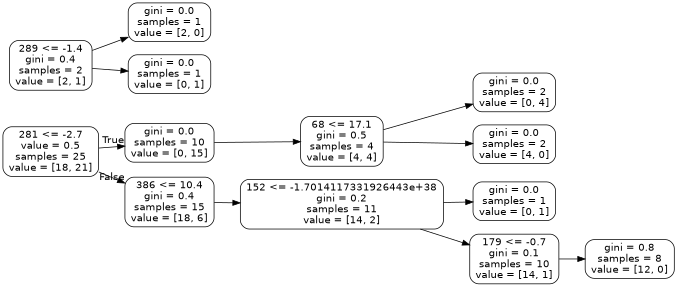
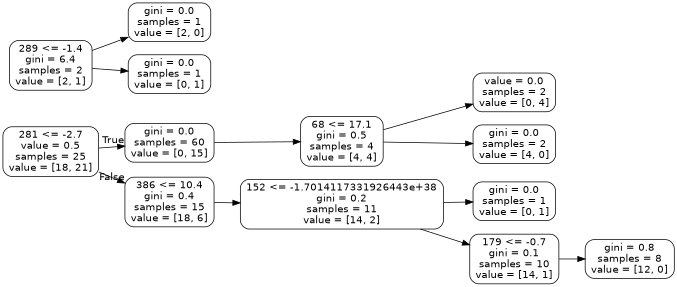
node "289 <= -1.4 gini = 0.4 samples = 2 value = [2, 1]": label "289 <= -1.4 gini = 0.4 samples = 2 value = [2, 1]" -> "289 <= -1.4 gini = 6.4 samples = 2 value = [2, 1]"
node "gini = 0.0 samples = 2 value = [0, 4]": label "gini = 0.0 samples = 2 value = [0, 4]" -> "value = 0.0 samples = 2 value = [0, 4]"
node "gini = 0.0 samples = 10 value = [0, 15]": label "gini = 0.0 samples = 10 value = [0, 15]" -> "gini = 0.0 samples = 60 value = [0, 15]"
